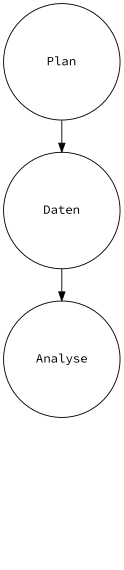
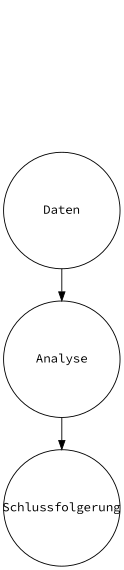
node "Plan": removed
node "Schlussfolgerung": added
